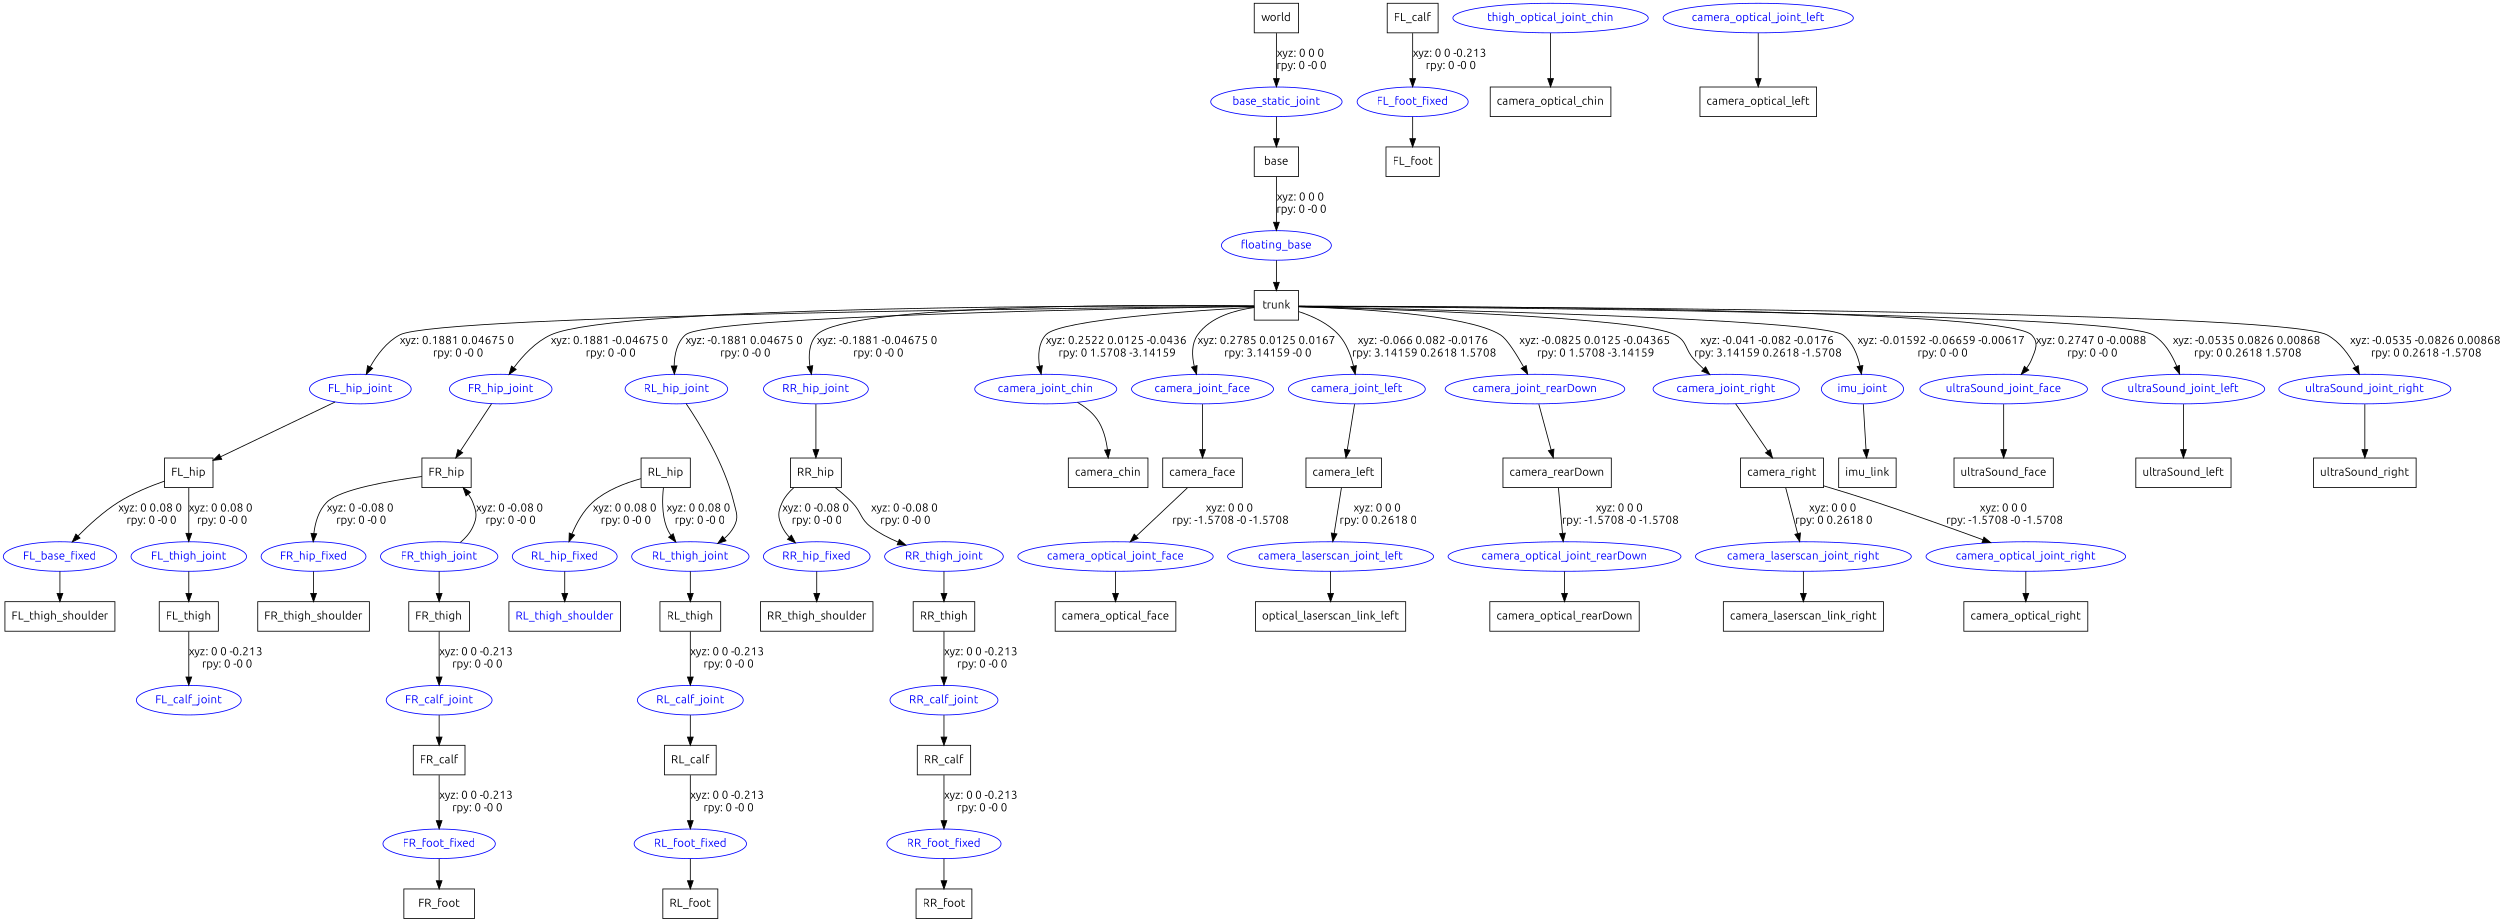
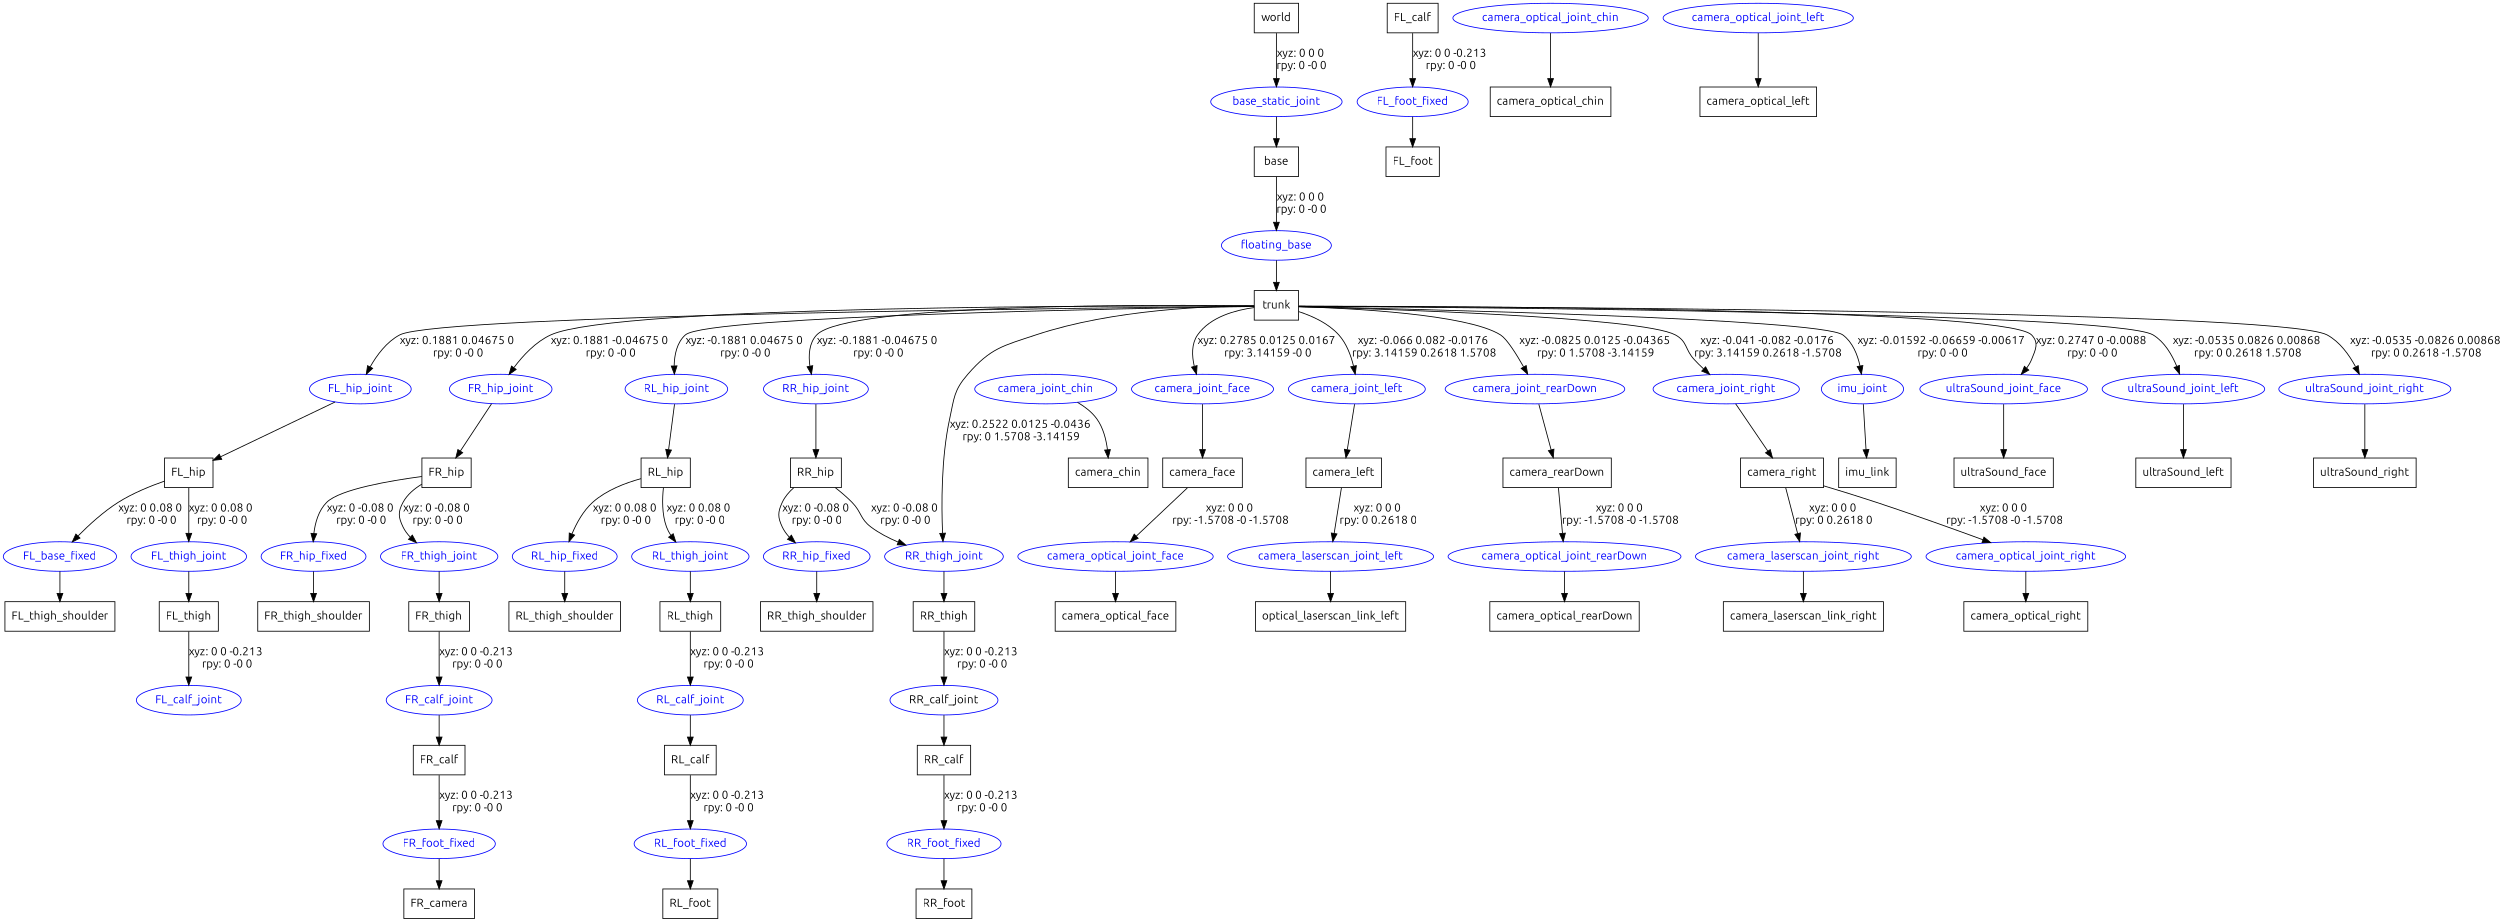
node "thigh_optical_joint_chin": label "thigh_optical_joint_chin" -> "camera_optical_joint_chin"
edge "trunk" -> "camera_joint_chin": now "trunk" -> "RR_thigh_joint"
edge "RL_hip_joint" -> "RL_thigh_joint": now "RL_hip_joint" -> "RL_hip"
edge "FR_thigh_joint" -> "FR_hip": reversed
node "RL_thigh_shoulder": fontcolor blue -> black
node "RR_calf_joint": fontcolor blue -> black
node "FR_foot": label "FR_foot" -> "FR_camera"
